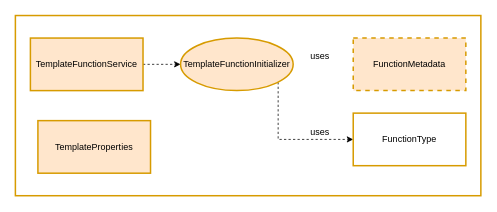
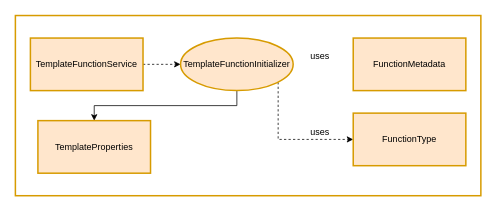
node "FunctionMetadata": style dashed -> solid
edge "TemplateFunctionInitializer" -> "TemplateProperties": added
node "FunctionType": fillcolor #ffffff -> #ffe6cc
